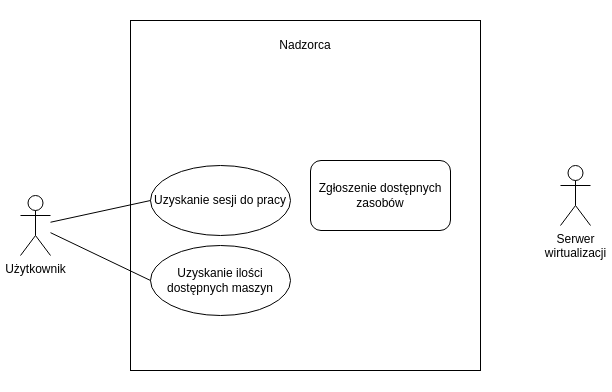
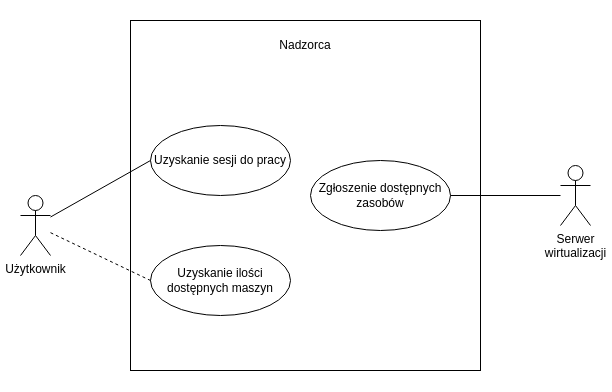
node "Zgłoszenie dostępnych zasobów": shape rounded rectangle -> ellipse
edge "Zgłoszenie dostępnych zasobów" -- "Serwer wirtualizacji": added
node "Uzyskanie sesji do pracy": moved (221, 201) -> (221, 161)
edge "Użytkownik" -- "Uzyskanie ilości dostępnych maszyn": style solid -> dashed
